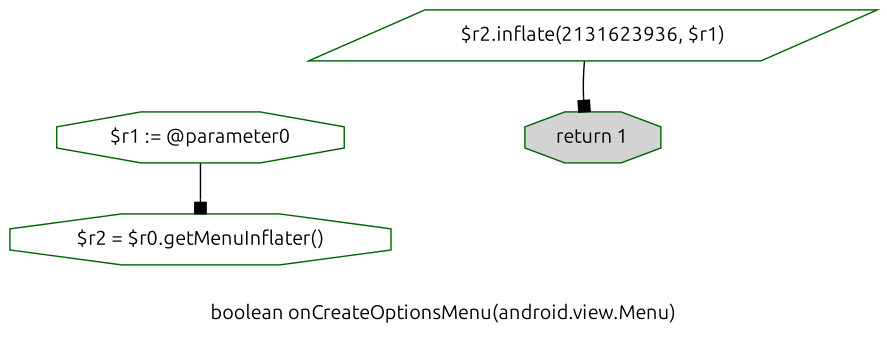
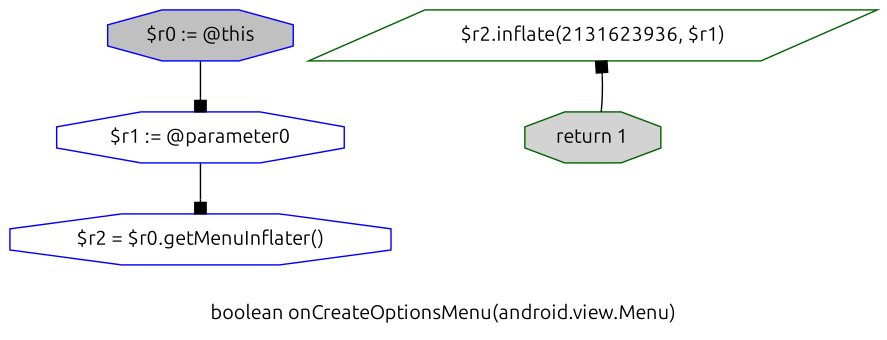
node "$r0 := @this": added
edge "$r2.inflate(2131623936, $r1)" -> "return 1": reversed
node "$r1 := @parameter0": color darkgreen -> blue
node "$r2 = $r0.getMenuInflater()": color darkgreen -> blue
